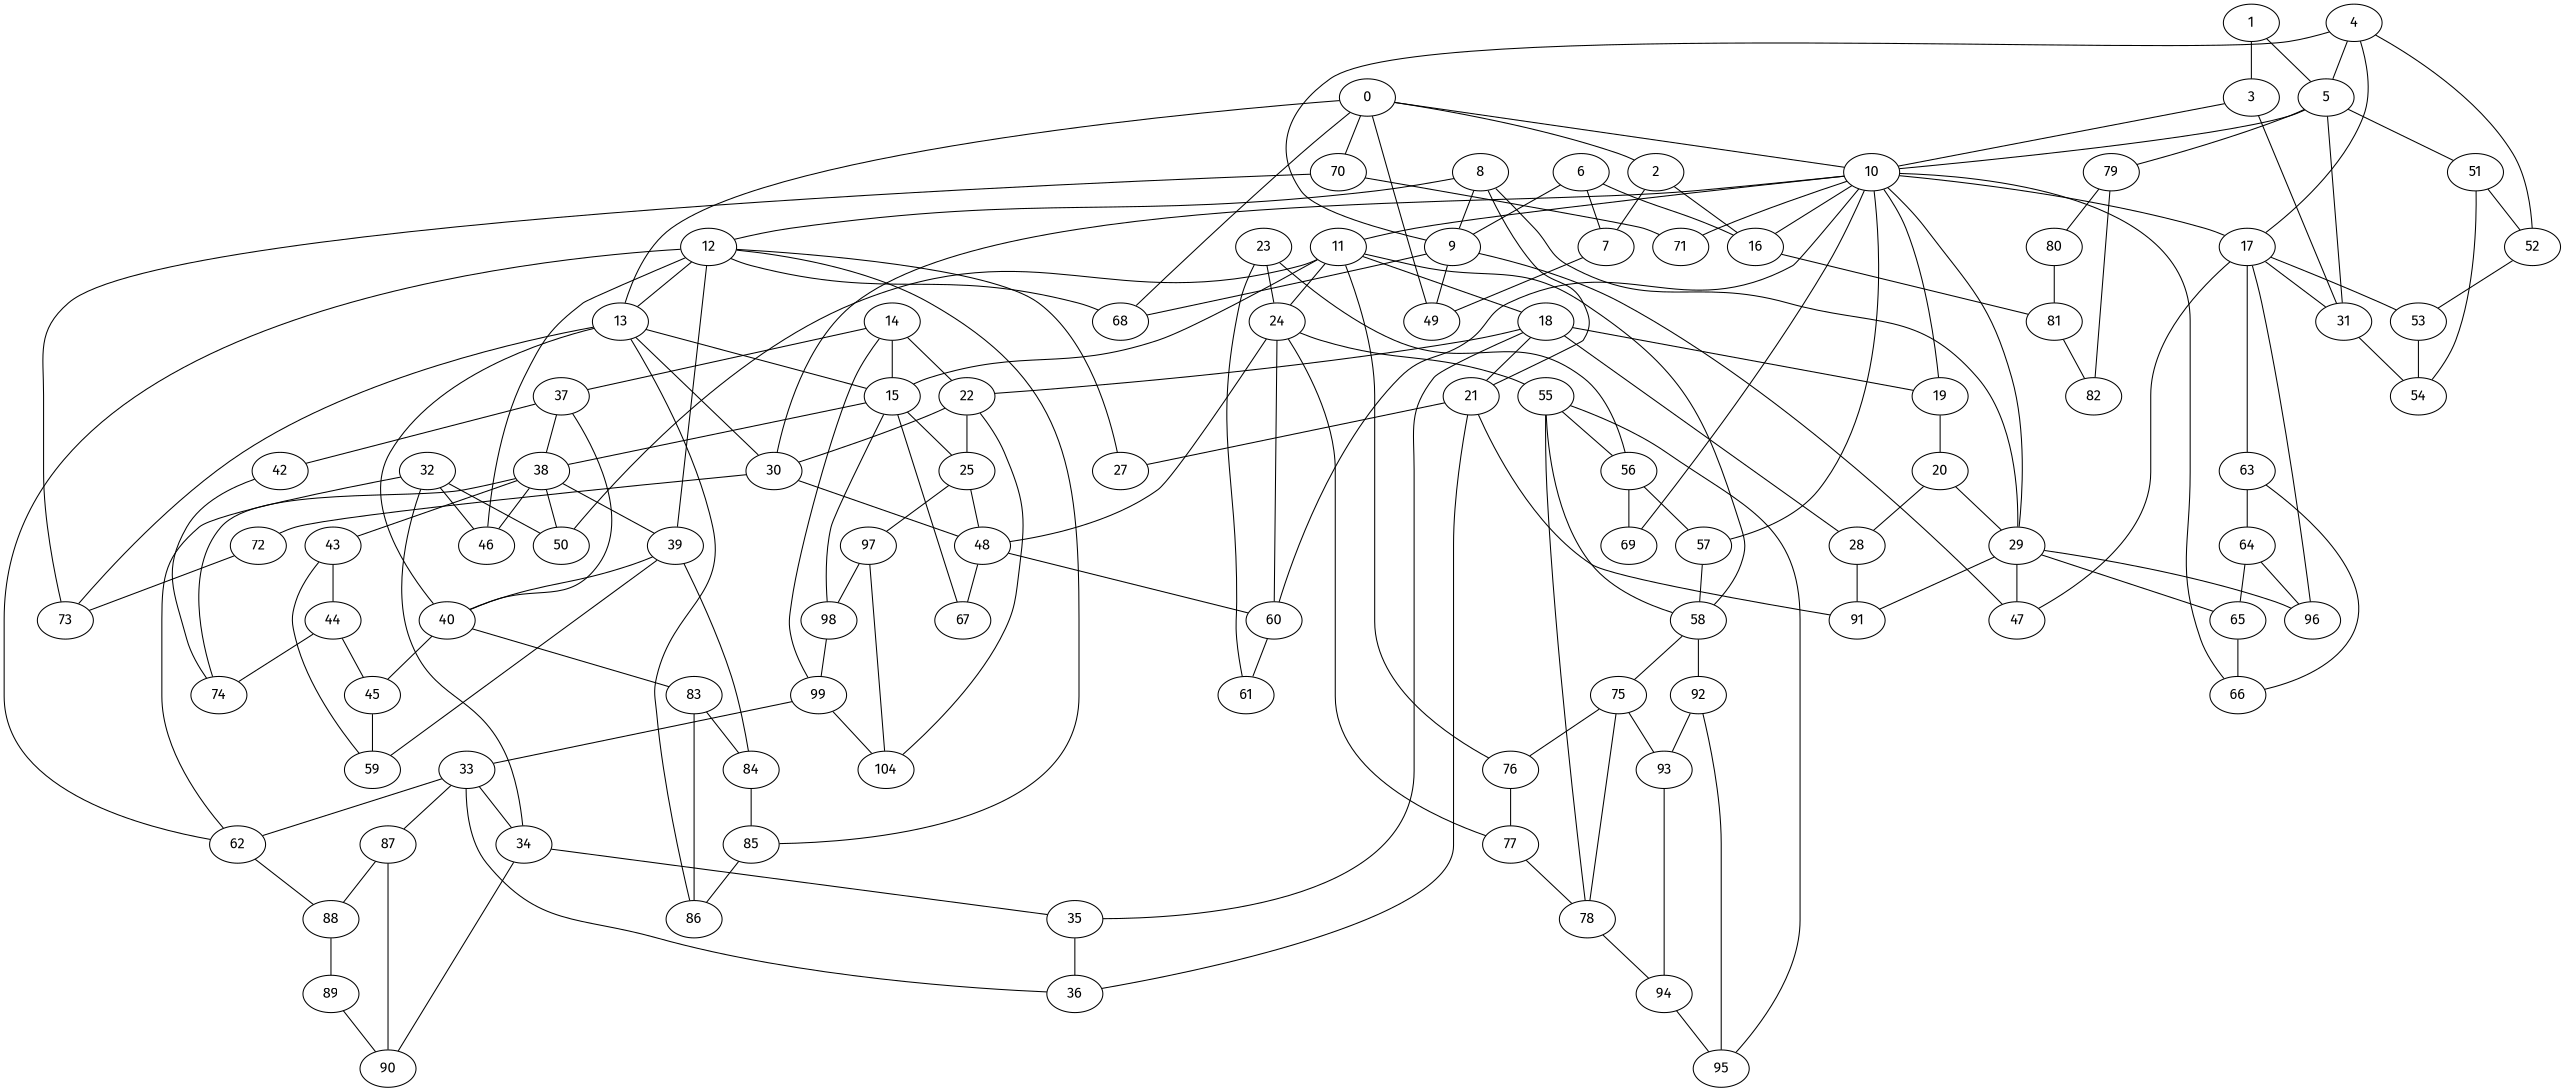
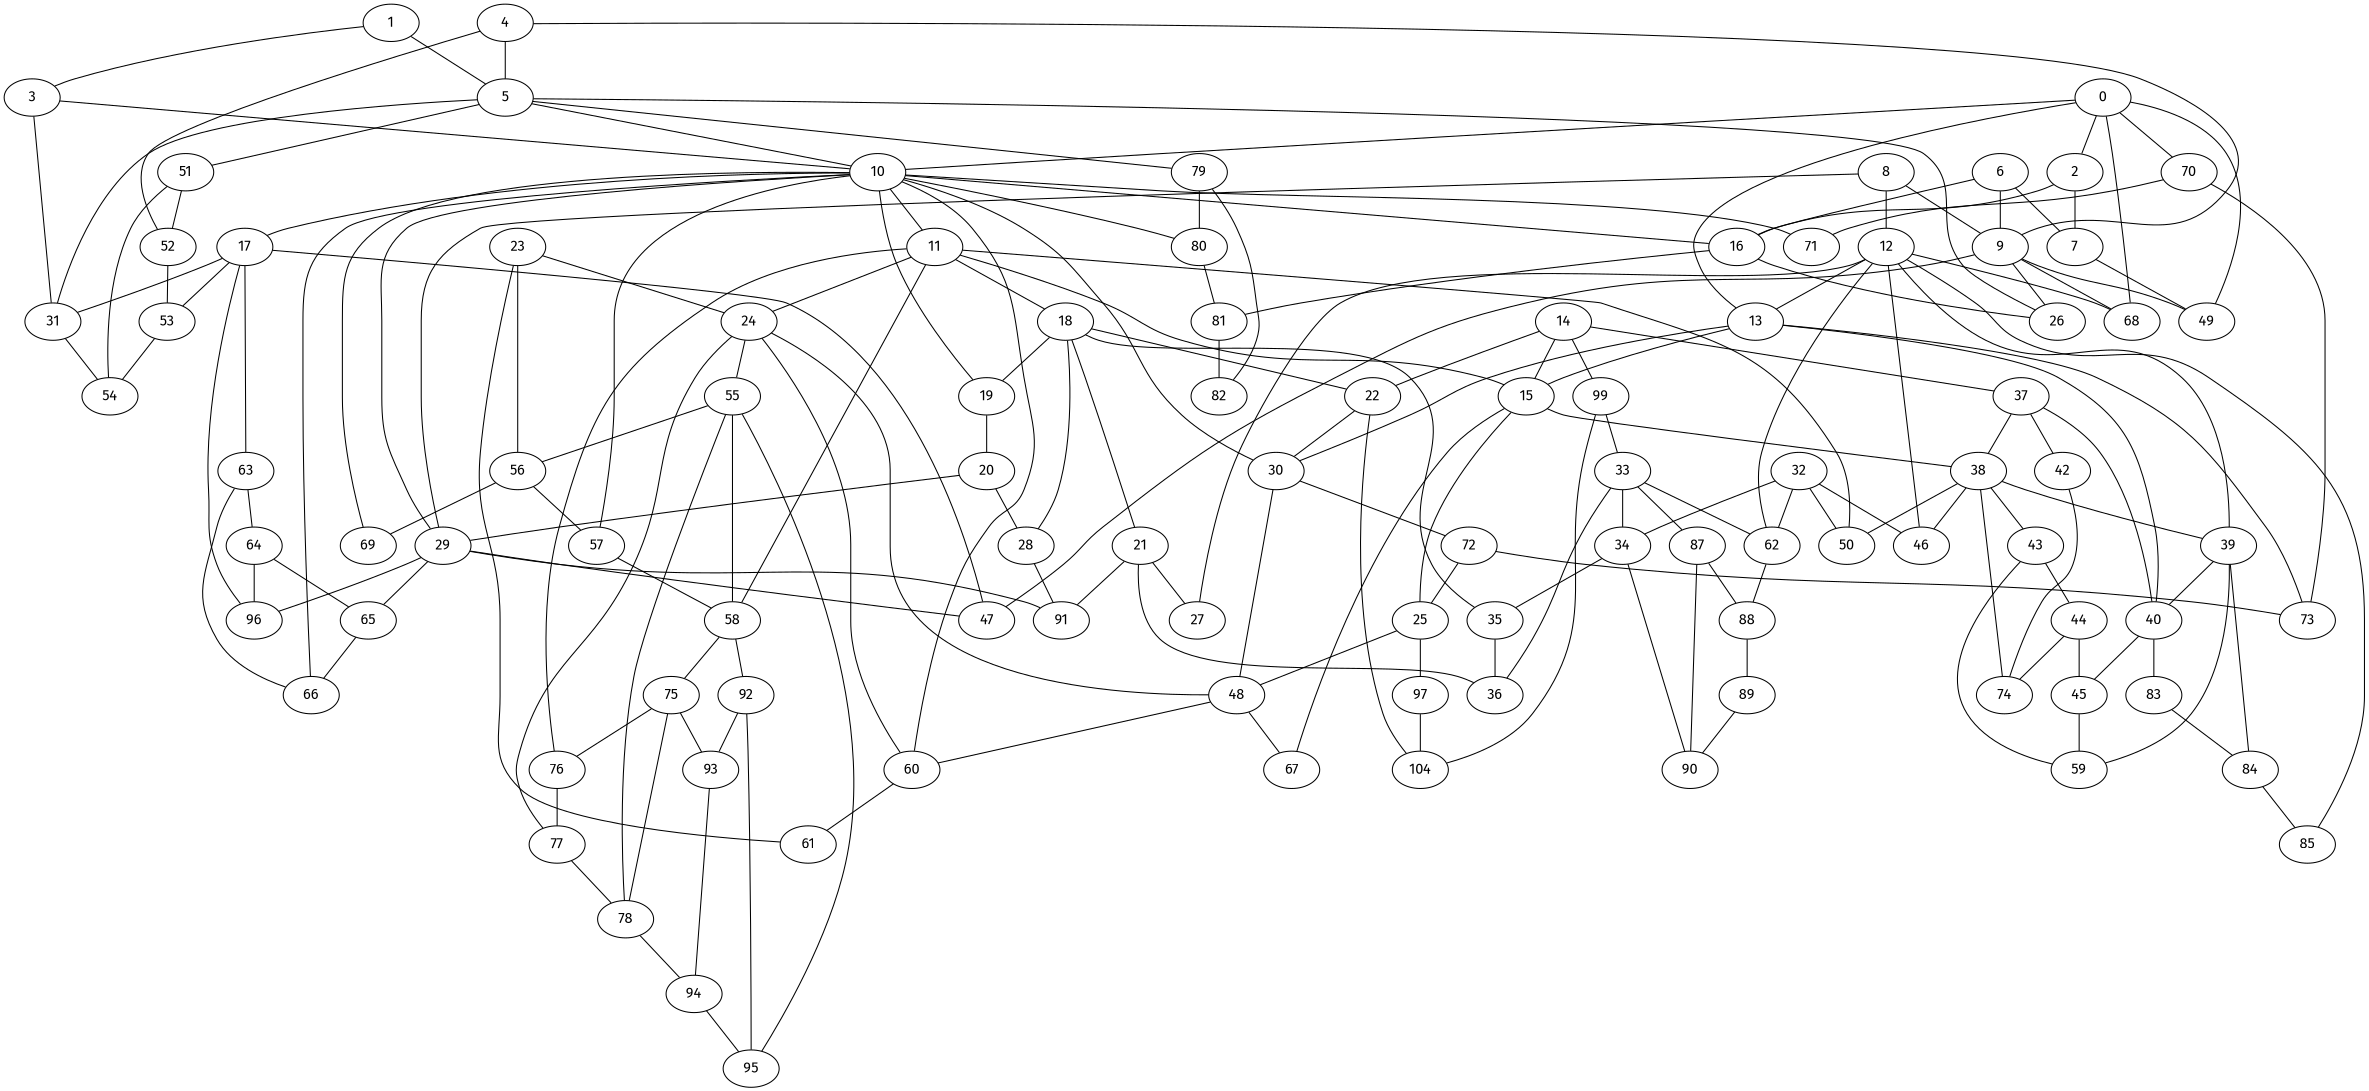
edge "4" -- "17": removed
edge "10" -- "80": added
edge "8" -- "21": removed
node "26": added
edge "22" -- "25": now "72" -- "25"
node "98": removed
node "86": removed
